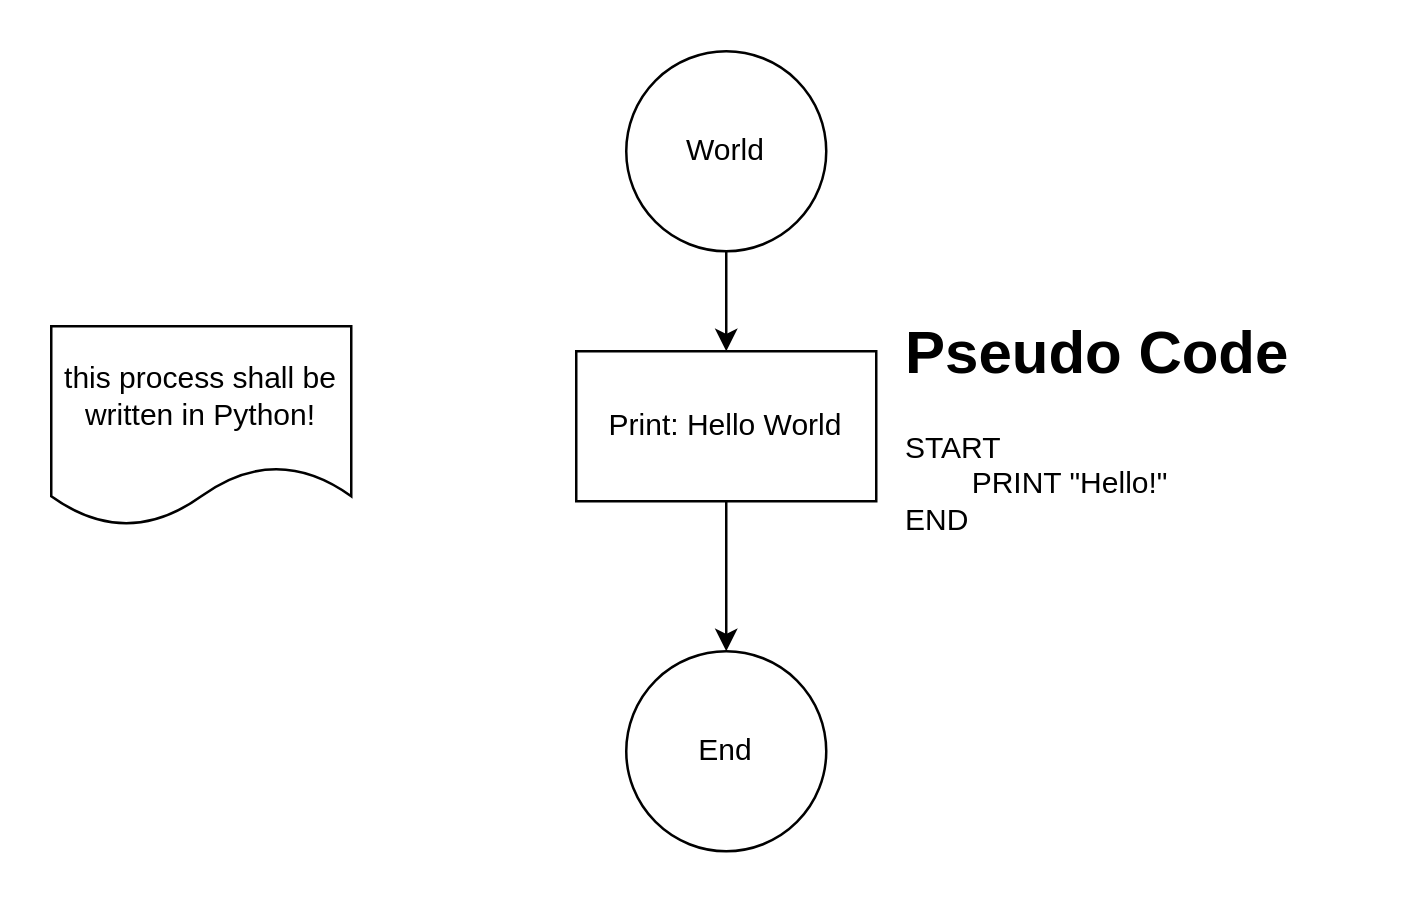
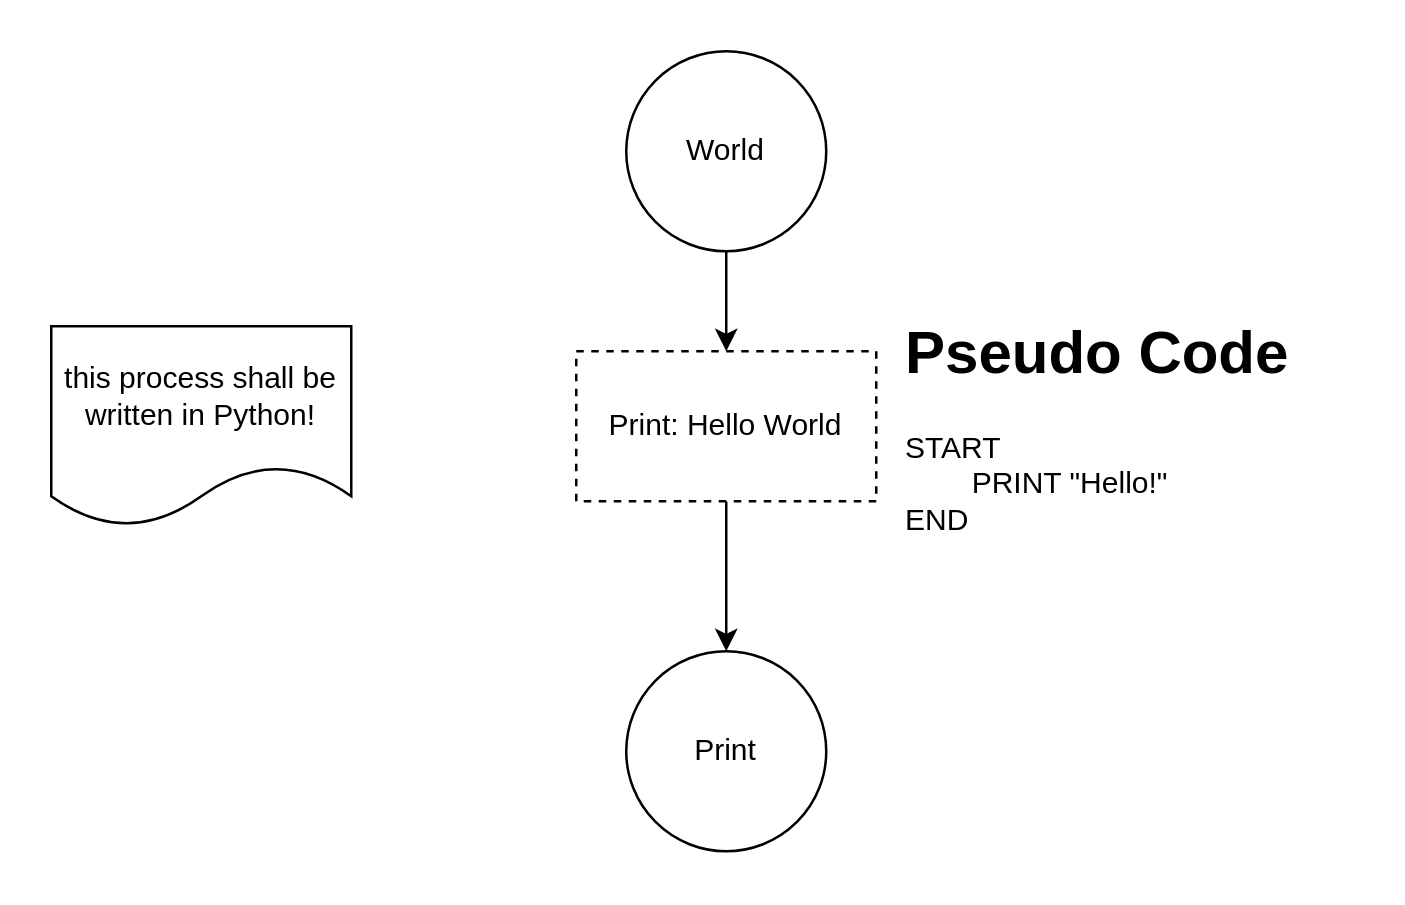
node "Print: Hello World": style solid -> dashed
node "End": label "End" -> "Print"
